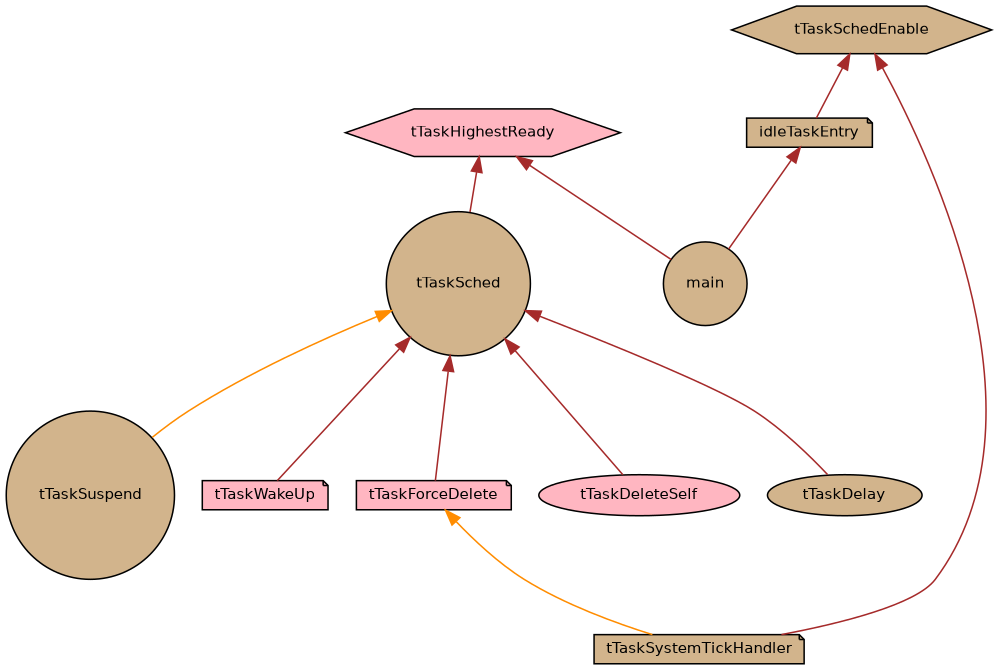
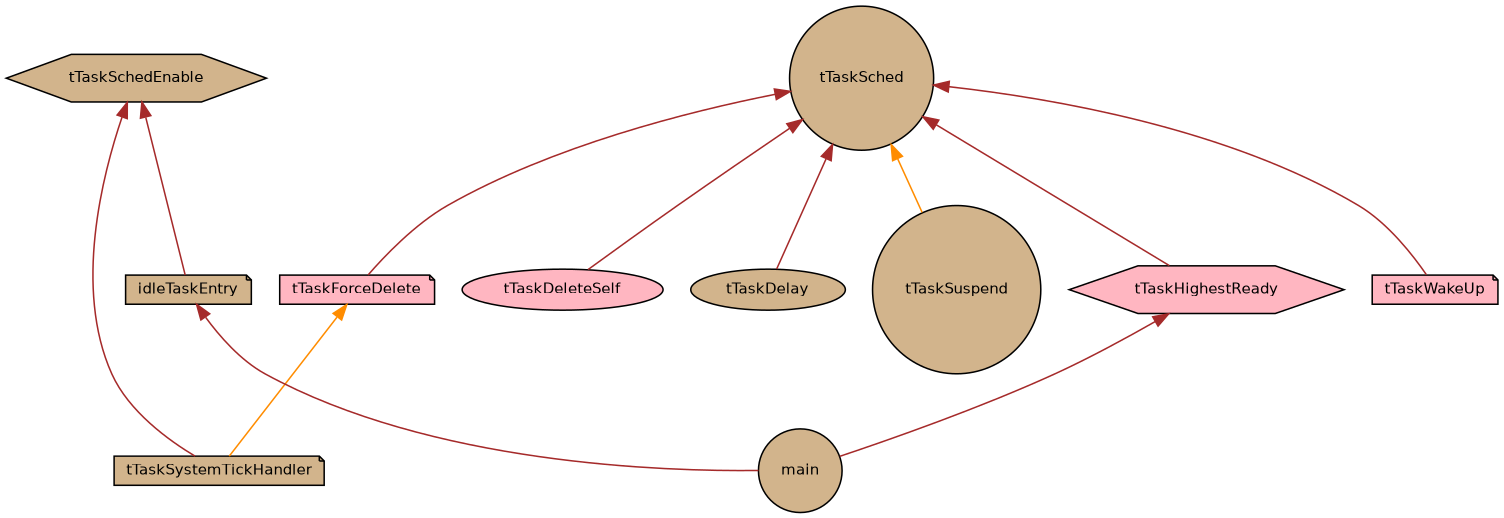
edge "tTaskSched" -> "tTaskHighestReady": reversed
